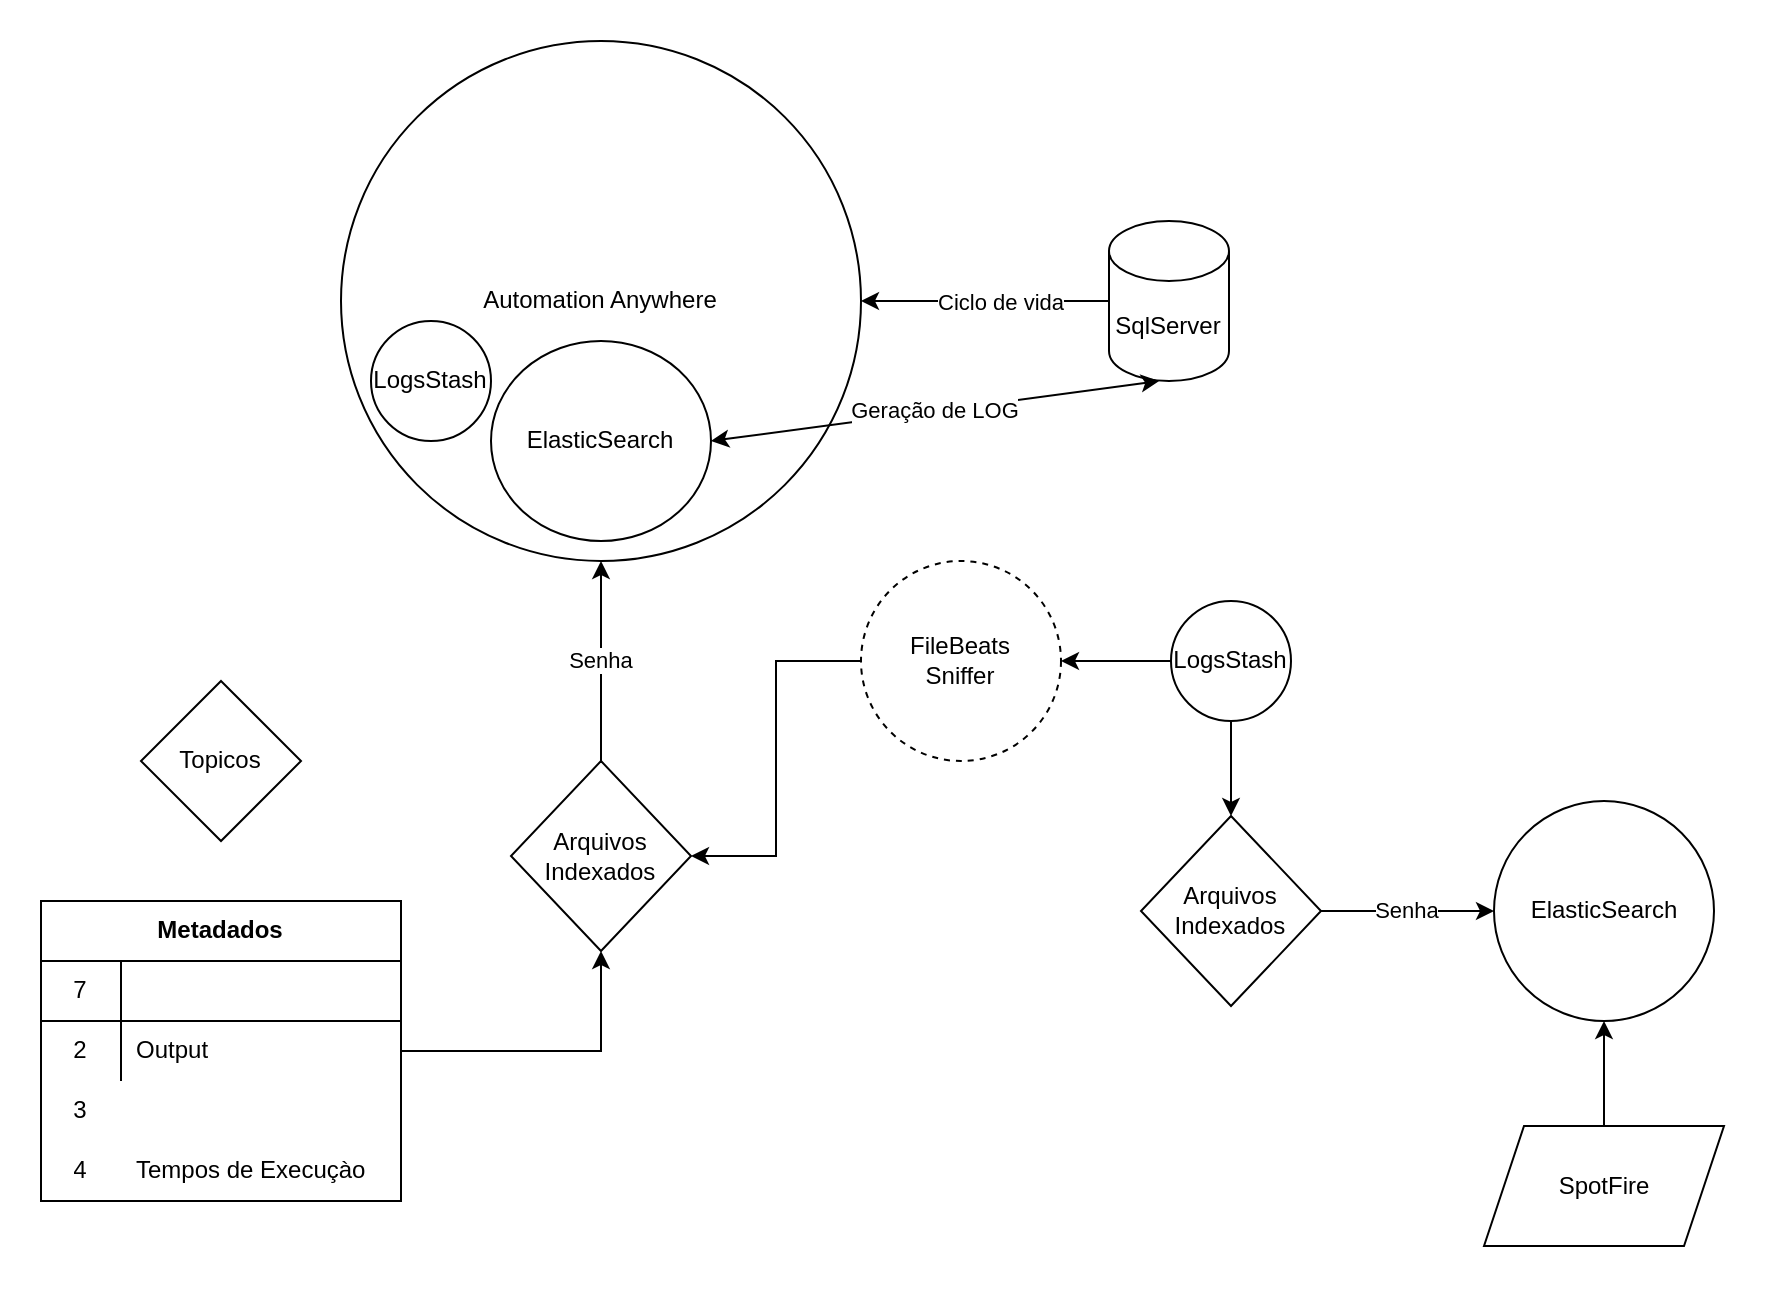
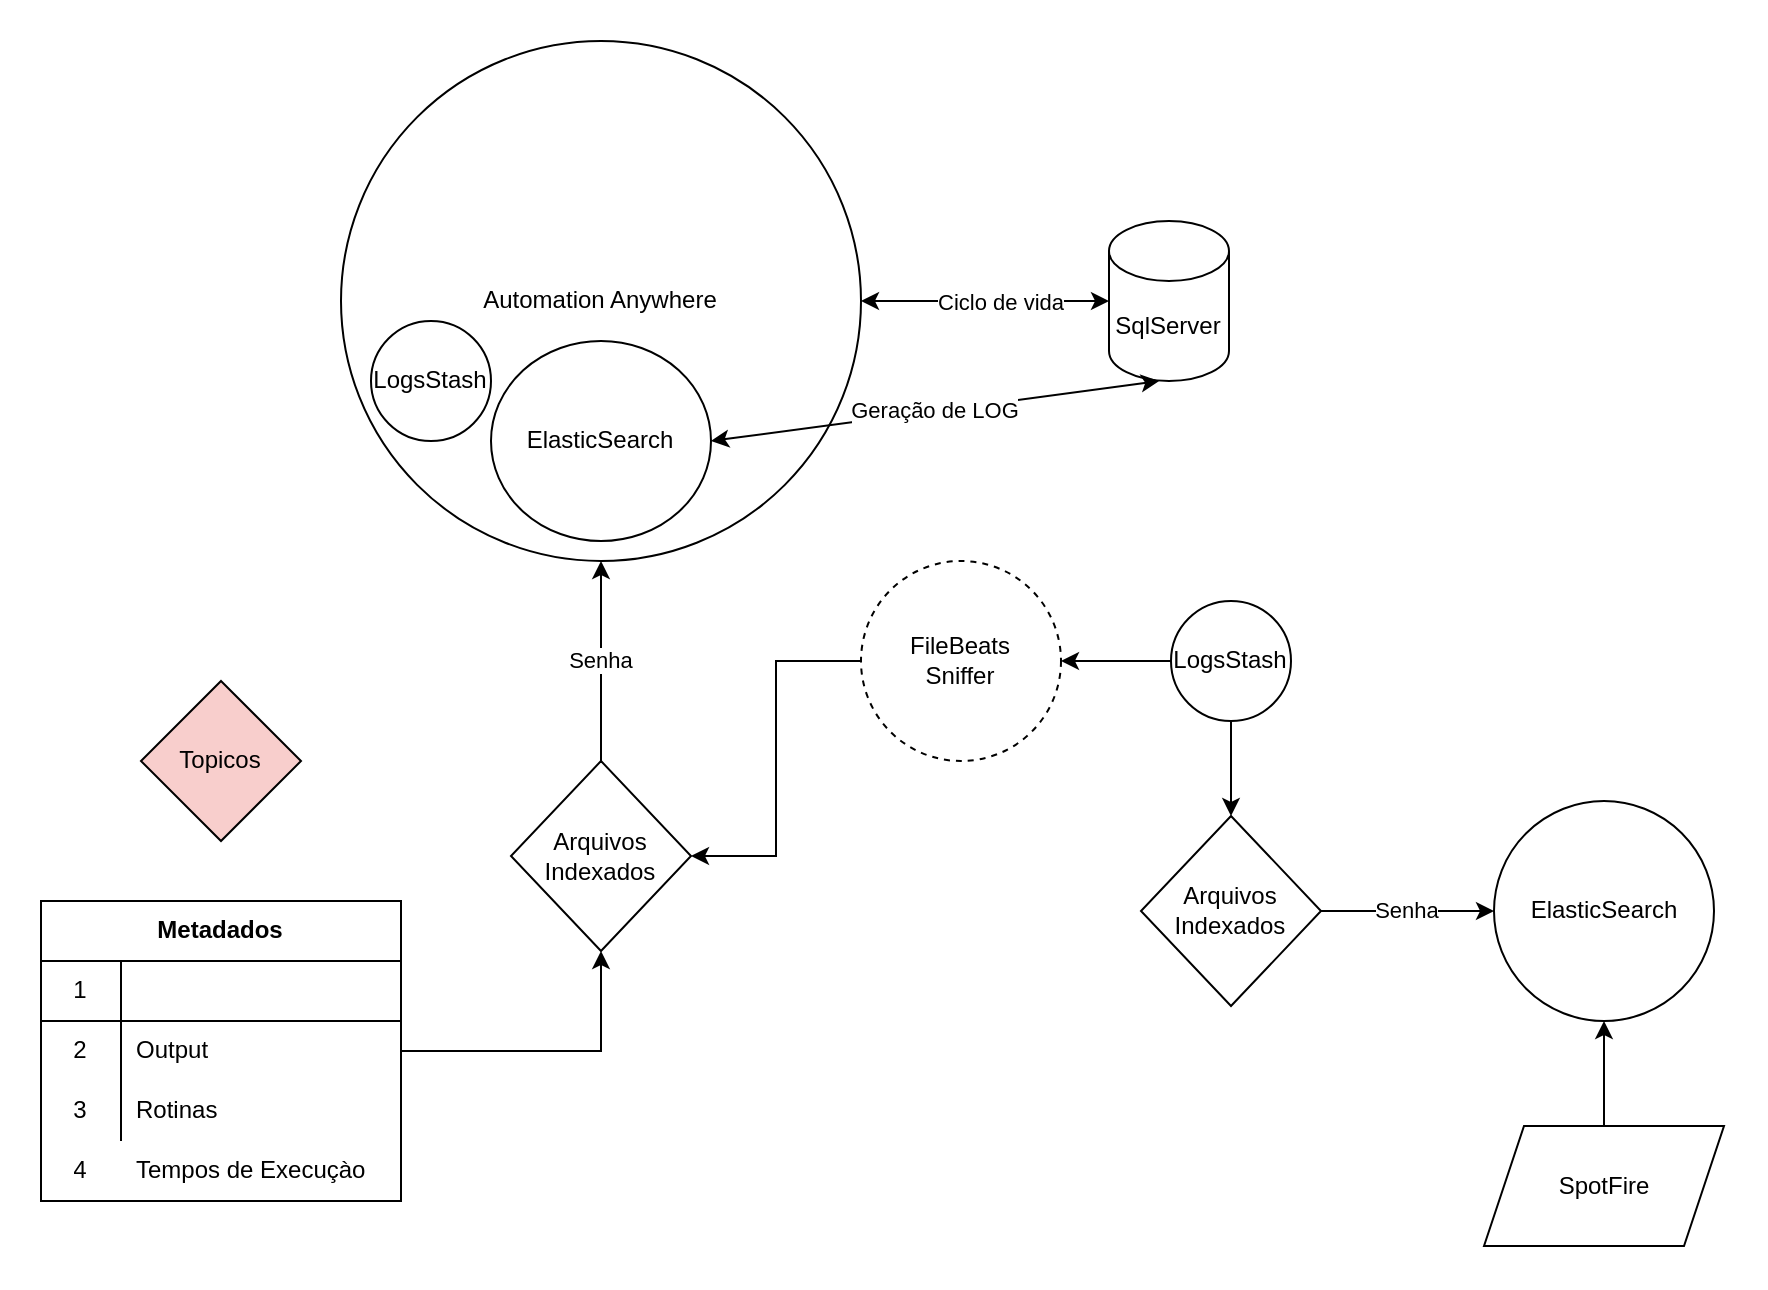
edge "SqlServer" -> "Automation Anywhere": arrowhead none -> classic
node "Topicos": fillcolor #ffffff -> #f8cecc
node "7": label "7" -> "1"
node "Rotinas": added
